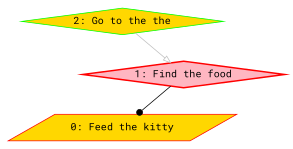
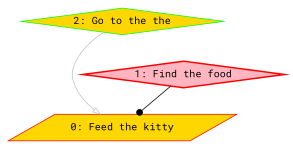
edge "2: Go to the the" -> "1: Find the food": now "2: Go to the the" -> "0: Feed the kitty"
